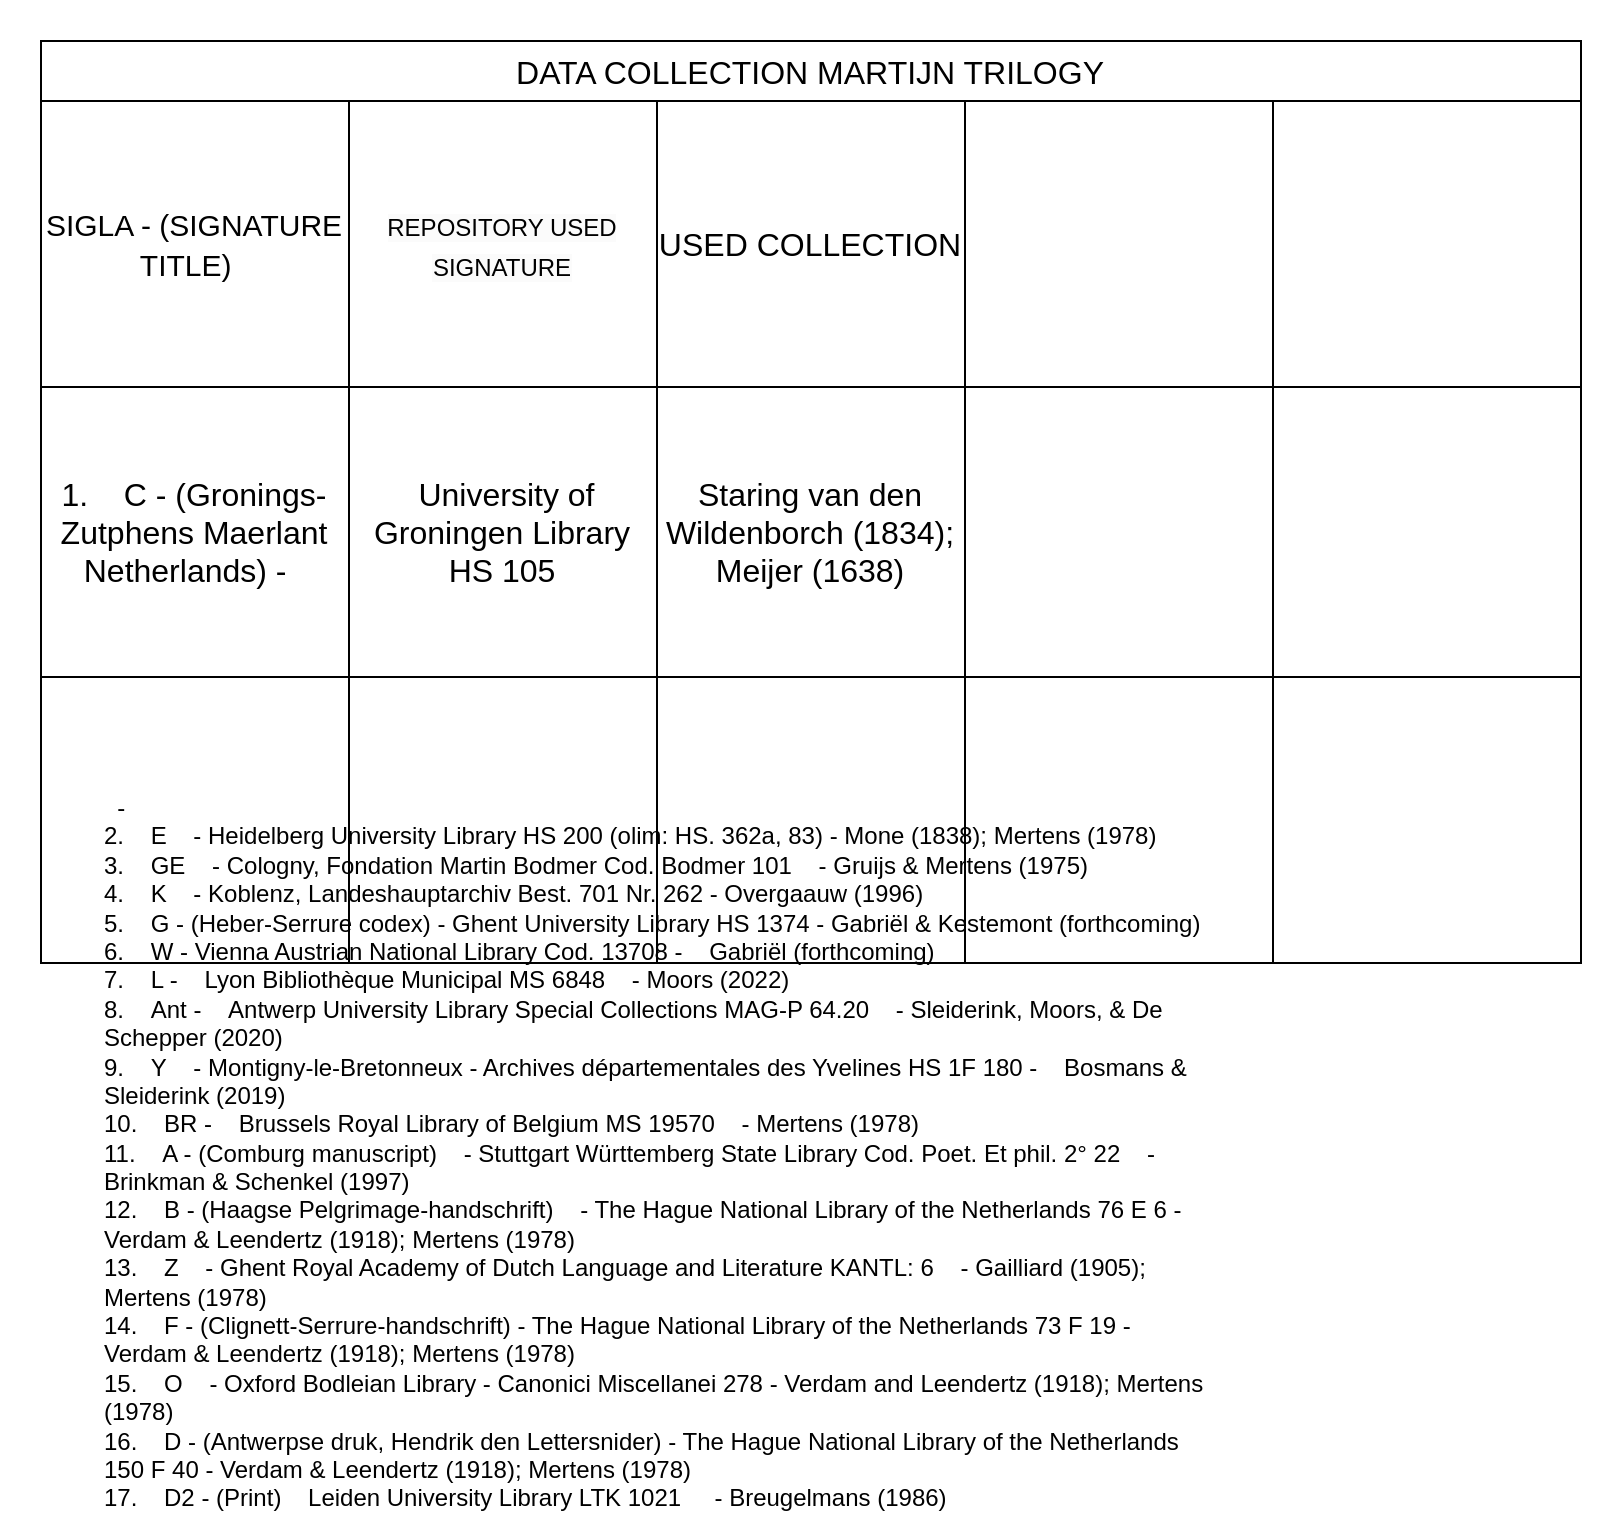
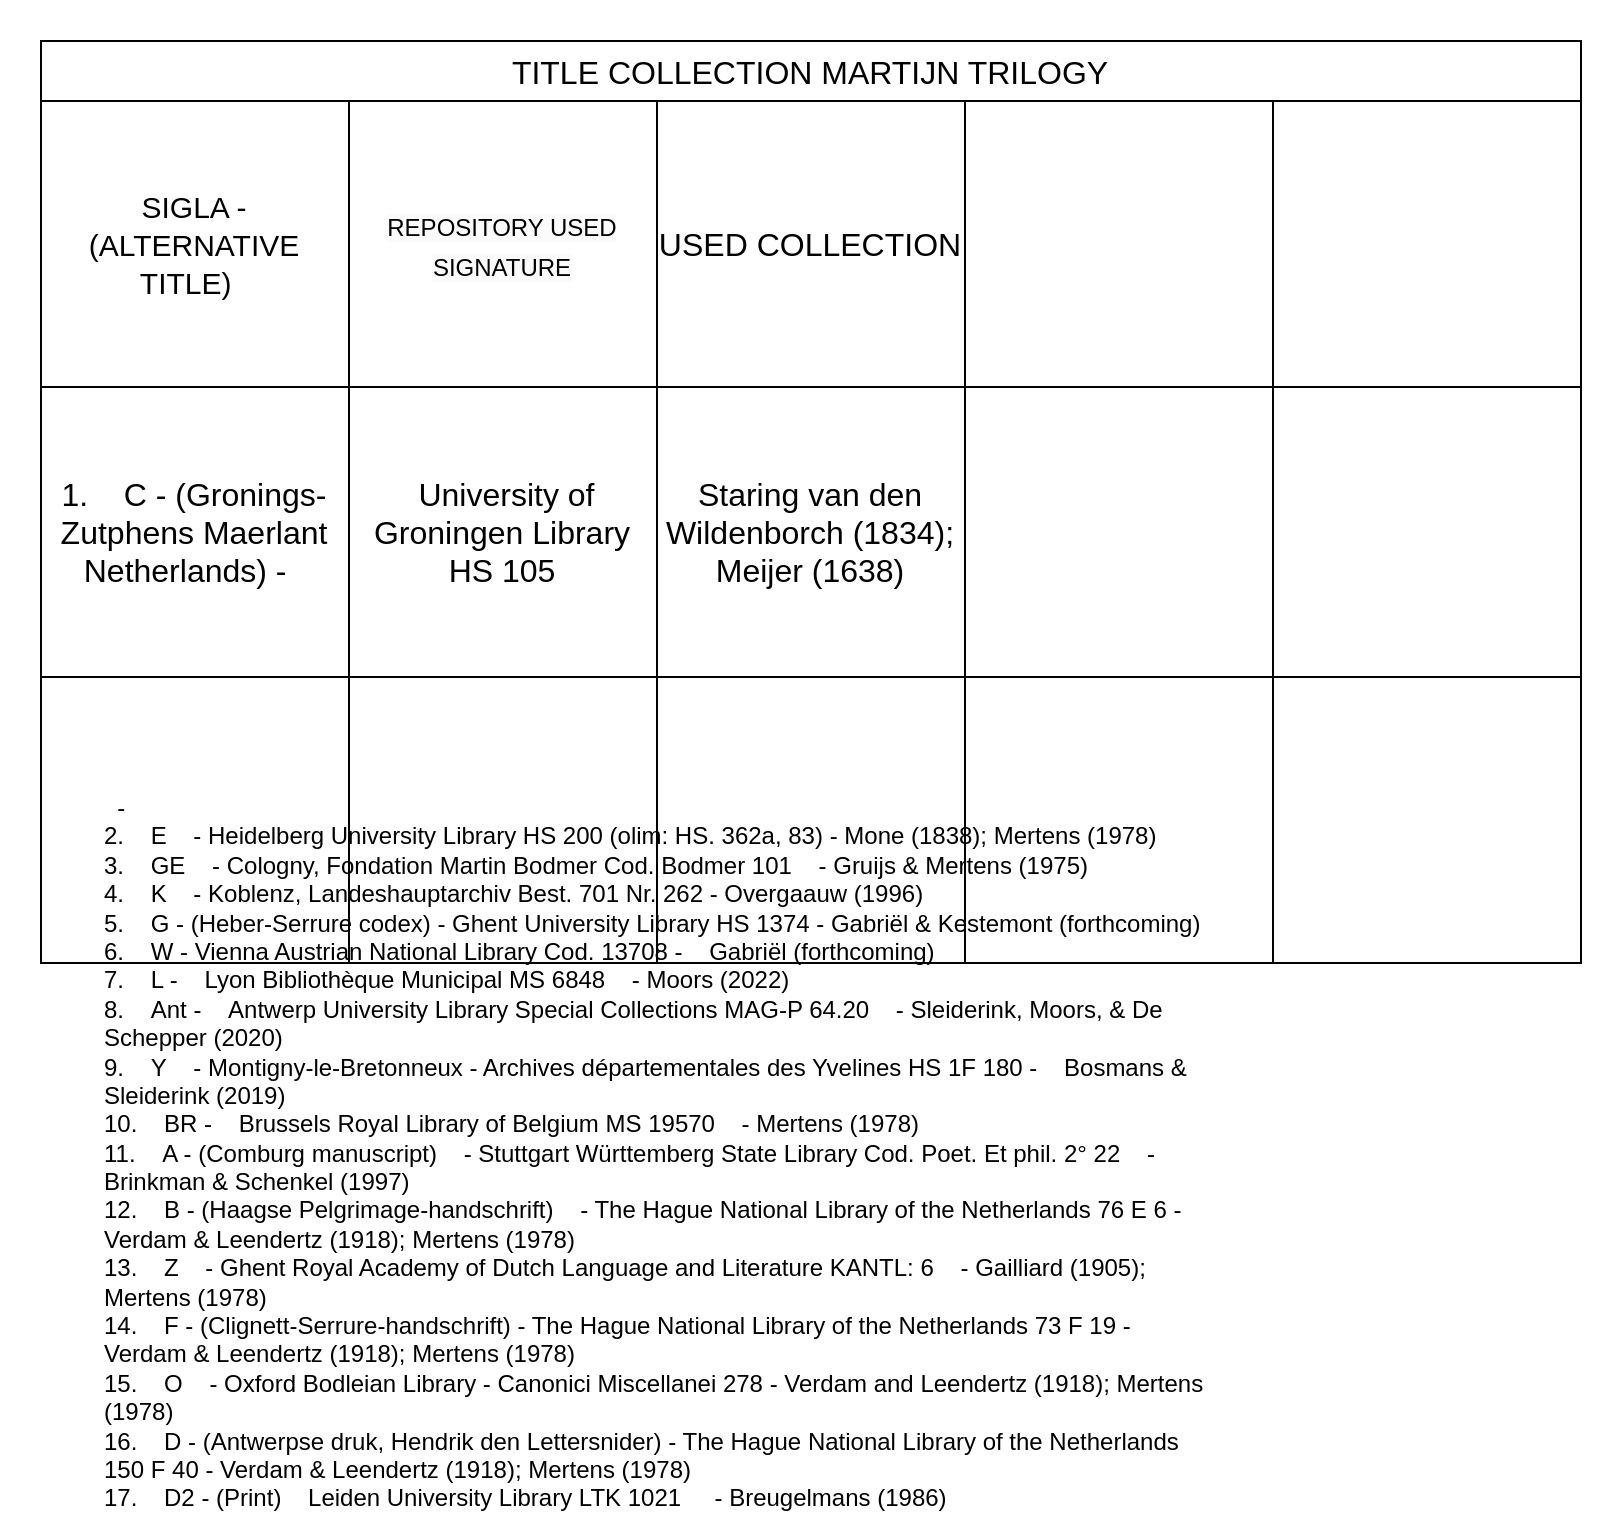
node "DATA COLLECTION MARTIJN TRILOGY": label "DATA COLLECTION MARTIJN TRILOGY" -> "TITLE COLLECTION MARTIJN TRILOGY"
node "SIGLA - (SIGNATURE TITLE)": label "SIGLA - (SIGNATURE TITLE)" -> "SIGLA - (ALTERNATIVE TITLE)"
